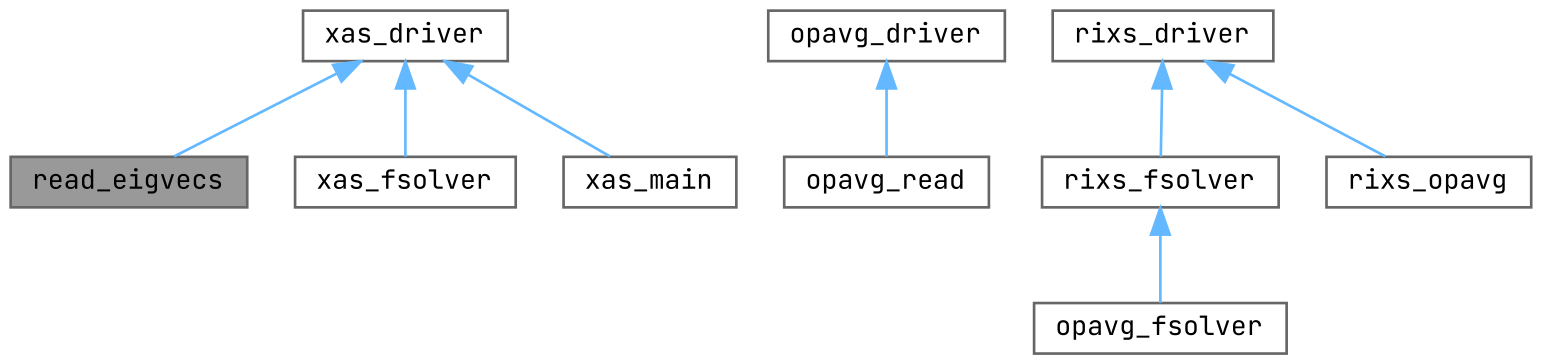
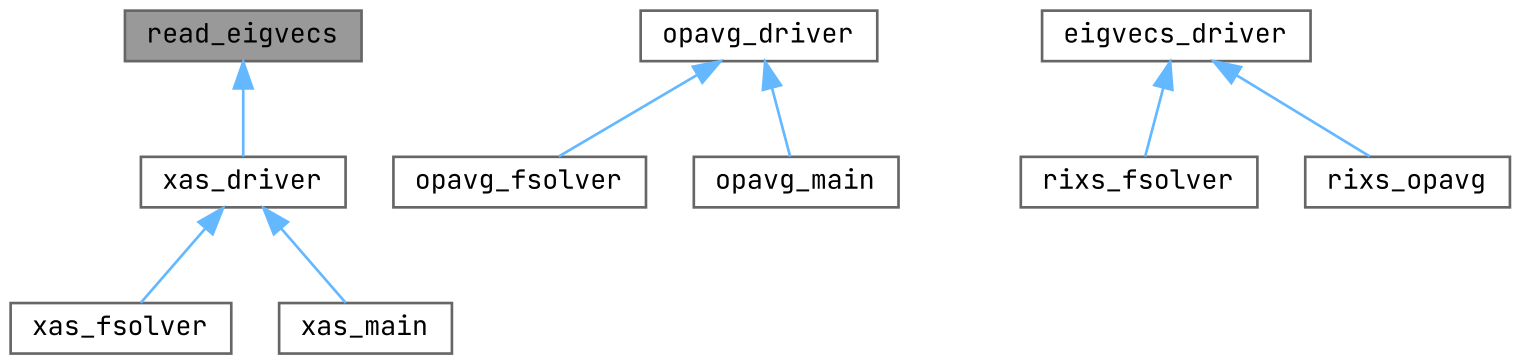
node "rixs_driver": label "rixs_driver" -> "eigvecs_driver"
edge "read_eigvecs" -> "xas_driver": reversed
node "opavg_read": label "opavg_read" -> "opavg_main"
edge "opavg_fsolver" -> "rixs_fsolver": now "opavg_fsolver" -> "opavg_driver"
